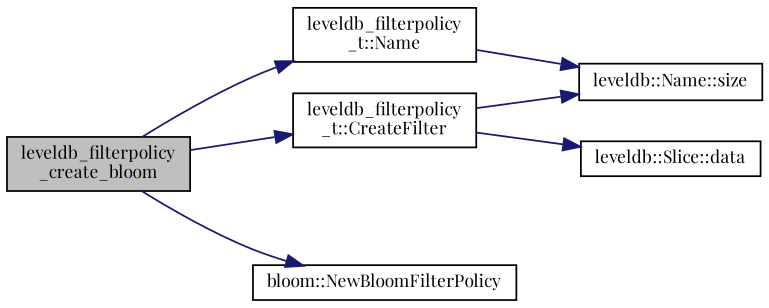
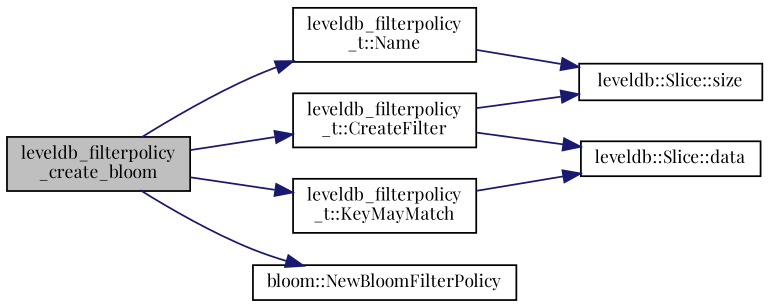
node "leveldb::Name::size": label "leveldb::Name::size" -> "leveldb::Slice::size"
node "leveldb_filterpolicy _t::KeyMayMatch": added
